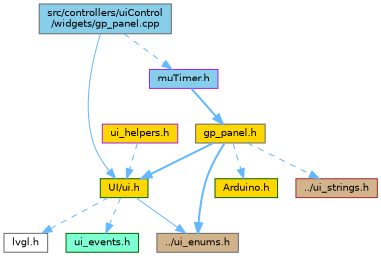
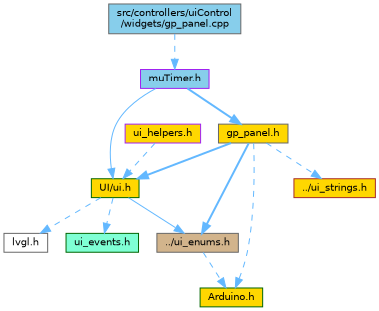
edge "src/controllers/uiControl /widgets/gp_panel.cpp" -> "UI/ui.h": now "muTimer.h" -> "UI/ui.h"
node "../ui_strings.h": fillcolor tan -> gold
edge "../ui_enums.h" -> "Arduino.h": added
